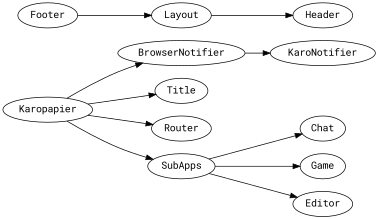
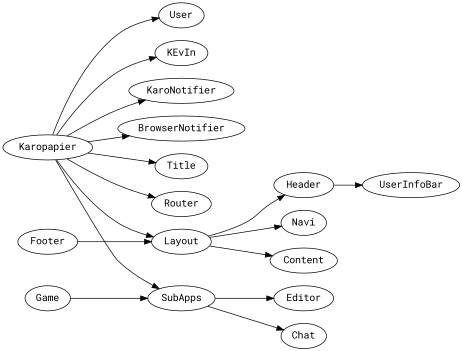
node "User": added
node "KEvIn": added
edge "BrowserNotifier" -> "KaroNotifier": now "Karopapier" -> "KaroNotifier"
edge "SubApps" -> "Game": reversed
node "UserInfoBar": added
edge "Karopapier" -> "Layout": added
node "Navi": added
node "Content": added
